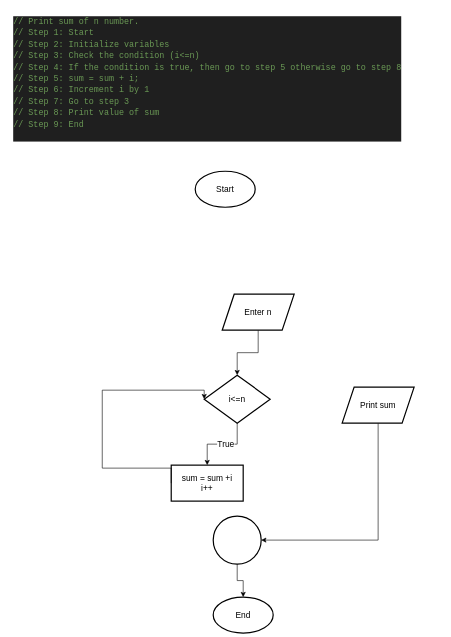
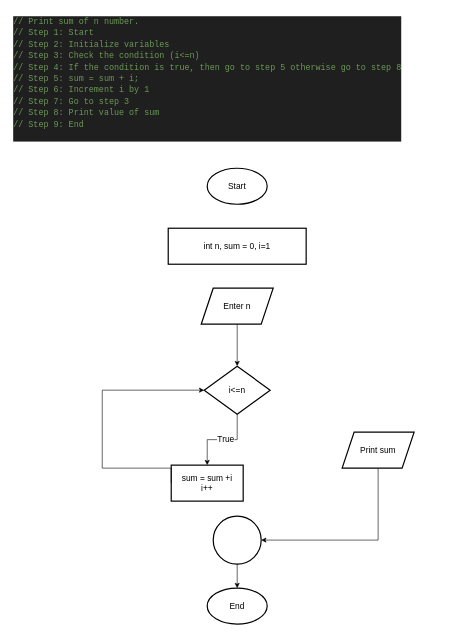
node "Start": moved (225, 189) -> (237, 186)
node "int n, sum = 0, i=1": added
node "Enter n": moved (258, 312) -> (237, 306)
node "i<=n": moved (237, 399) -> (237, 390)
node "Print sum": moved (378, 405) -> (378, 450)
node "End": moved (243, 615) -> (237, 606)
